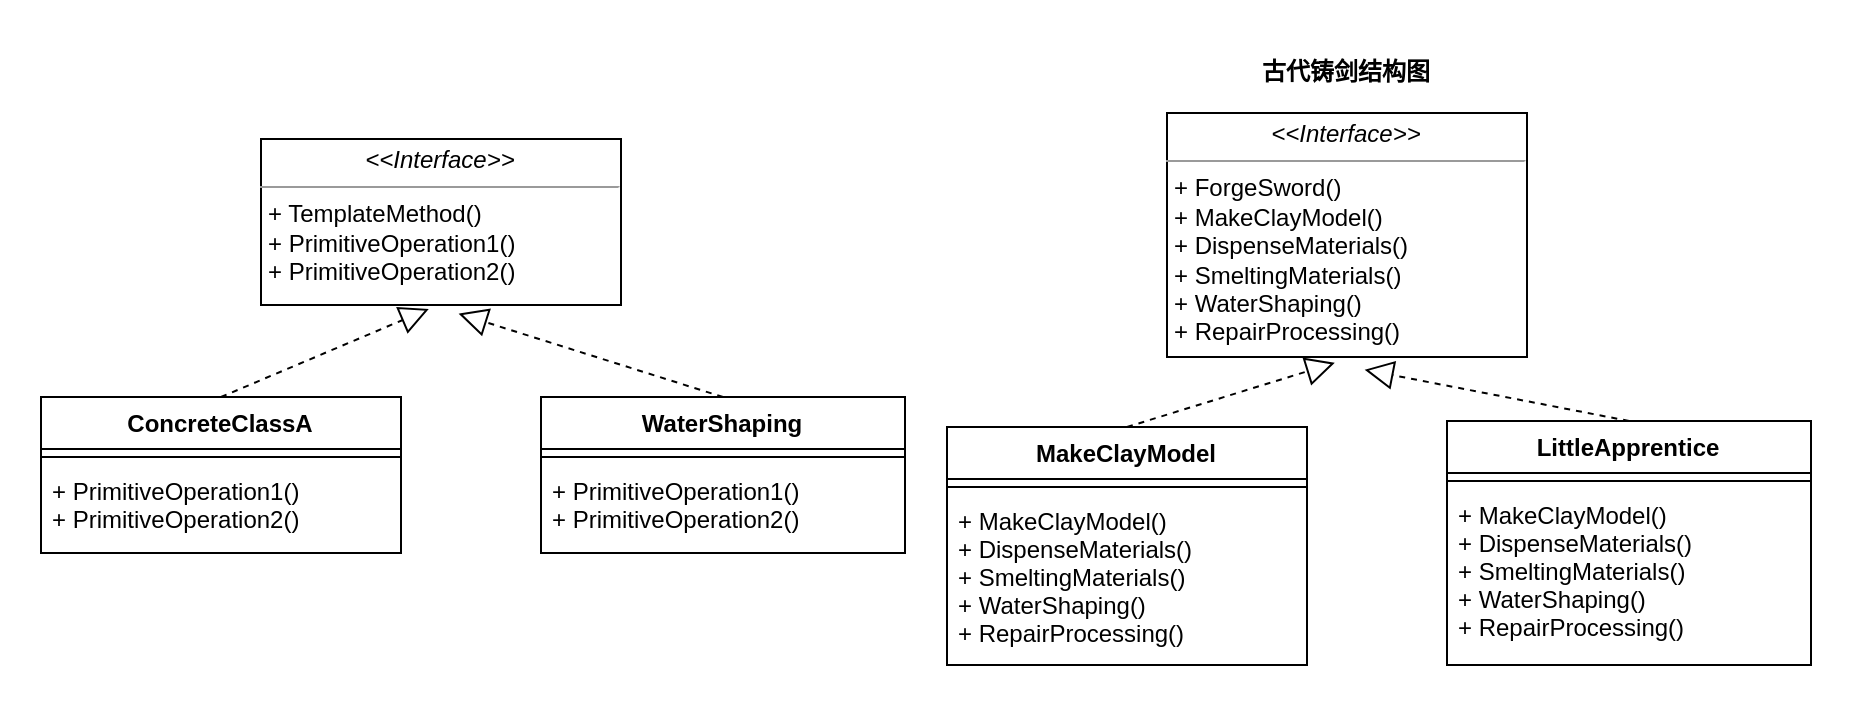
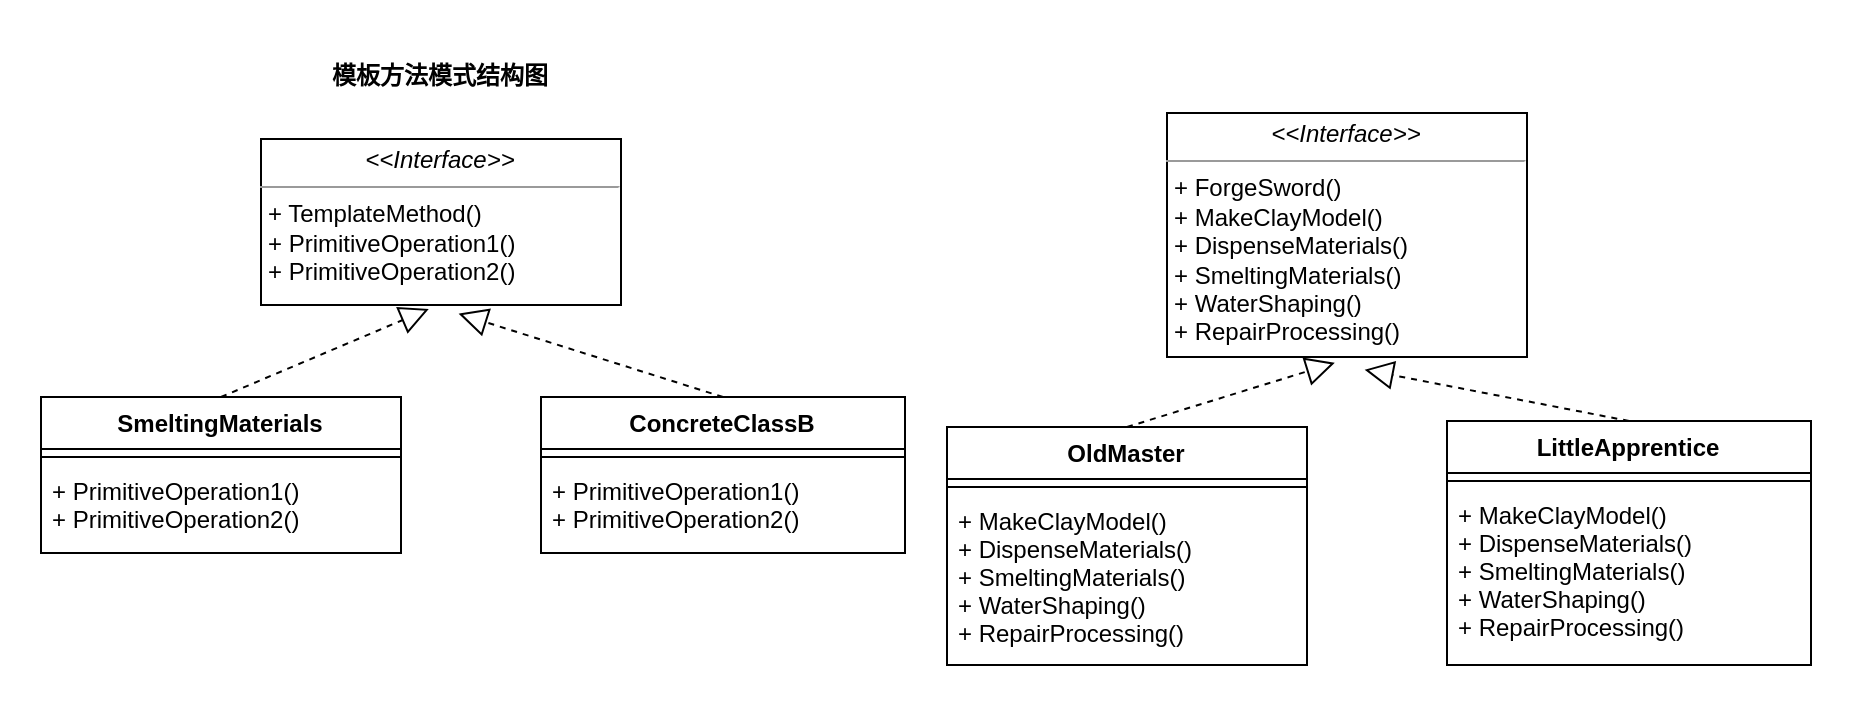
node "古代铸剑结构图": removed
node "模板方法模式结构图": added
node "ConcreteClassA": label "ConcreteClassA" -> "SmeltingMaterials"
node "WaterShaping": label "WaterShaping" -> "ConcreteClassB"
node "MakeClayModel": label "MakeClayModel" -> "OldMaster"
